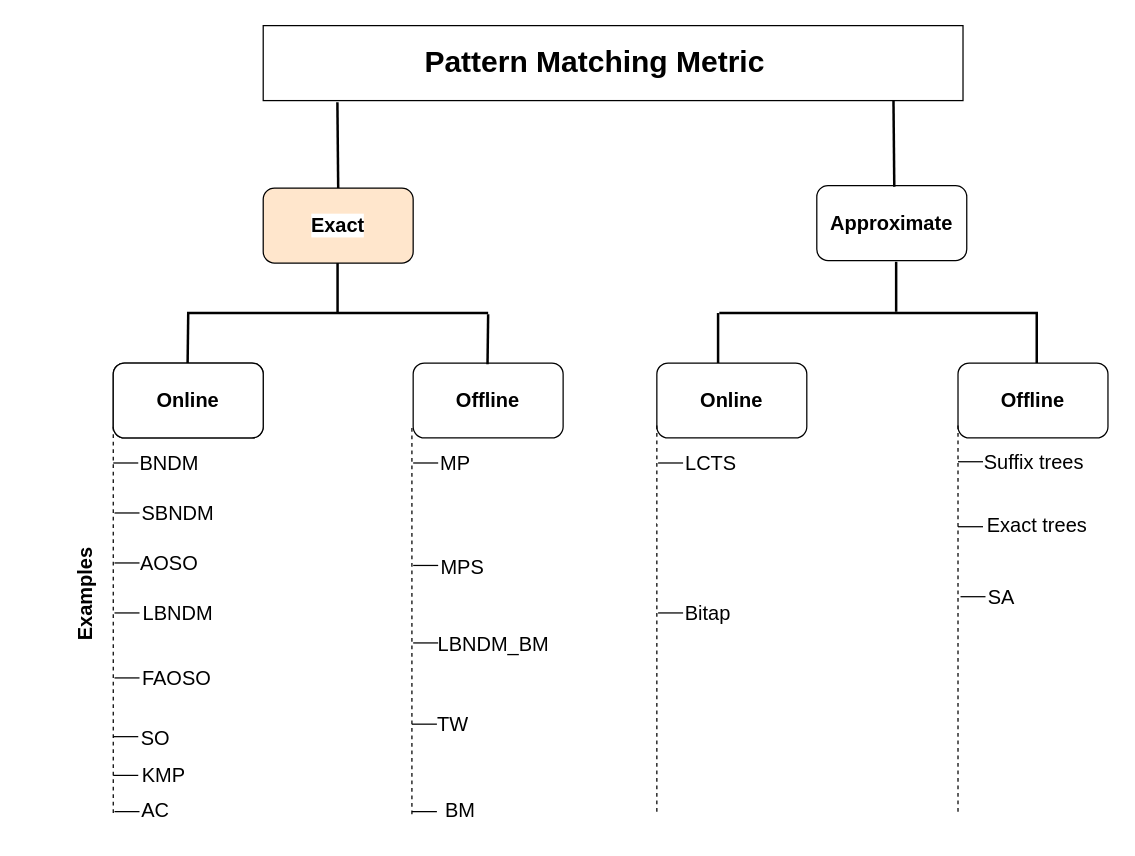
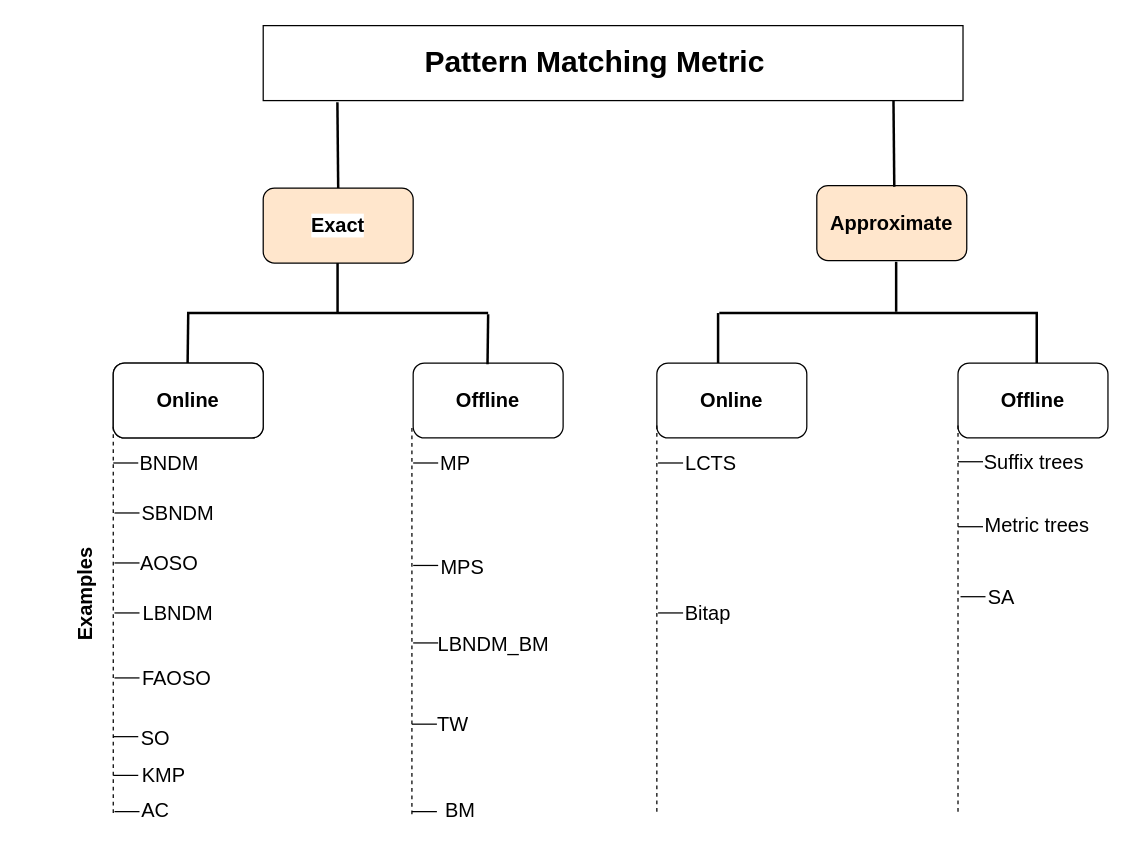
node "Approximate": fillcolor #ffffff -> #ffe6cc
node "Exact trees": label "Exact trees" -> "Metric trees"
